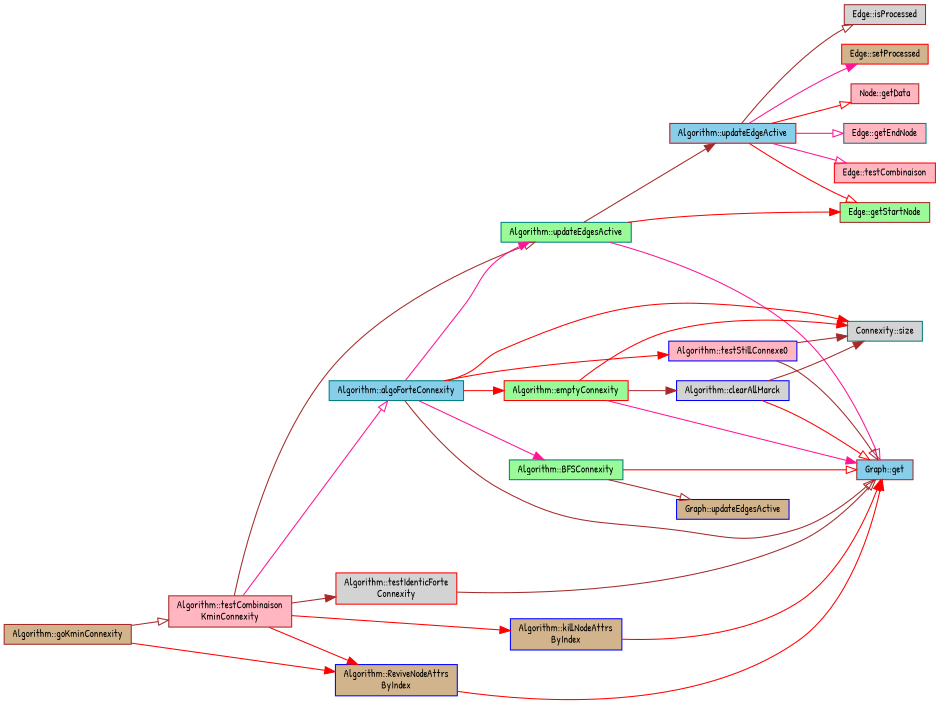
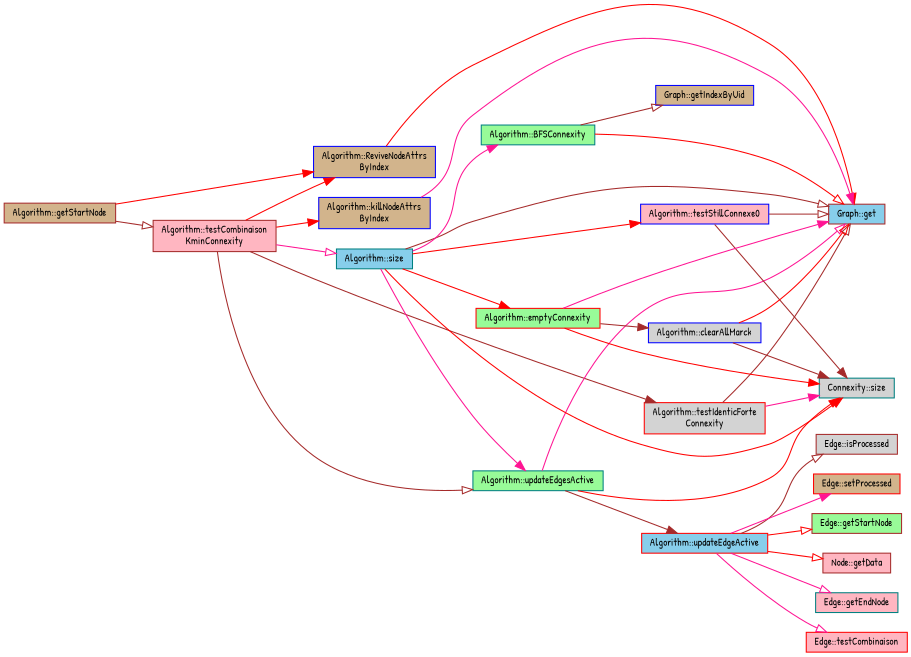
edge "Algorithm::updateEdgesActive" -> "Edge::getStartNode": now "Algorithm::updateEdgesActive" -> "Connexity::size"
node "Algorithm::algoForteConnexity": label "Algorithm::algoForteConnexity" -> "Algorithm::size"
edge "Algorithm::testIdenticForte Connexity" -> "Connexity::size": added
node "Graph::updateEdgesActive": label "Graph::updateEdgesActive" -> "Graph::getIndexByUid"
edge "Algorithm::killNodeAttrs ByIndex" -> "Graph::get": color red -> deeppink
node "Algorithm::goKminConnexity": label "Algorithm::goKminConnexity" -> "Algorithm::getStartNode"
